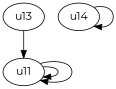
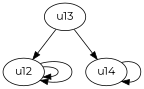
edge "u13" -> "u14": added
node "u11": label "u11" -> "u12"
